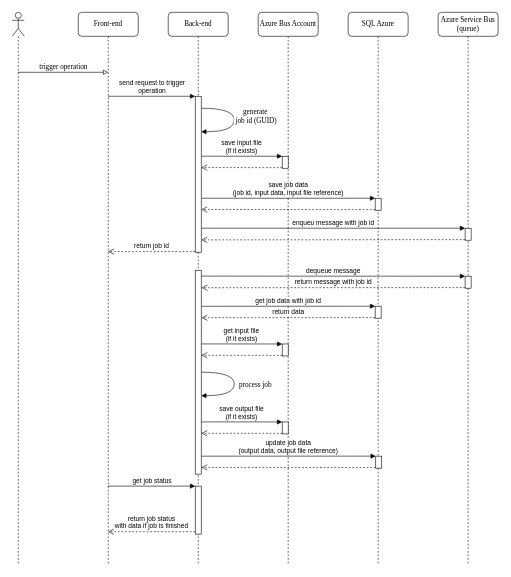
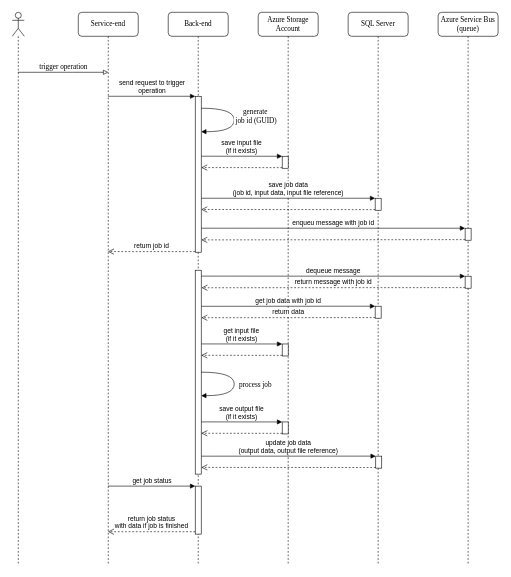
node "Front-end": label "Front-end" -> "Service-end"
node "Azure Bus Account": label "Azure Bus Account" -> "Azure Storage Account"
node "SQL Azure": label "SQL Azure" -> "SQL Server"
